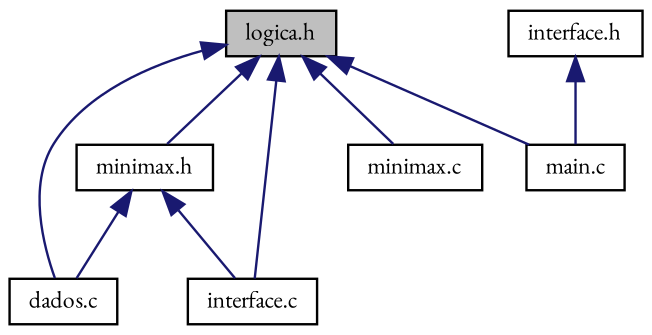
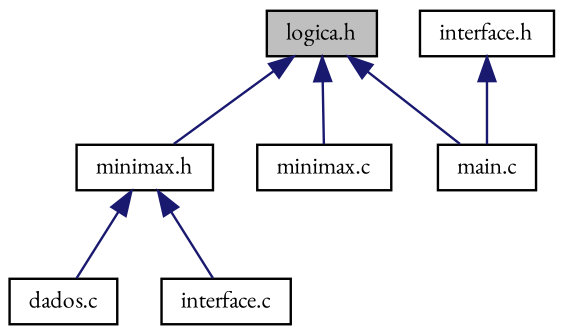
edge "dados.c" -> "logica.h": removed
edge "interface.c" -> "logica.h": removed
